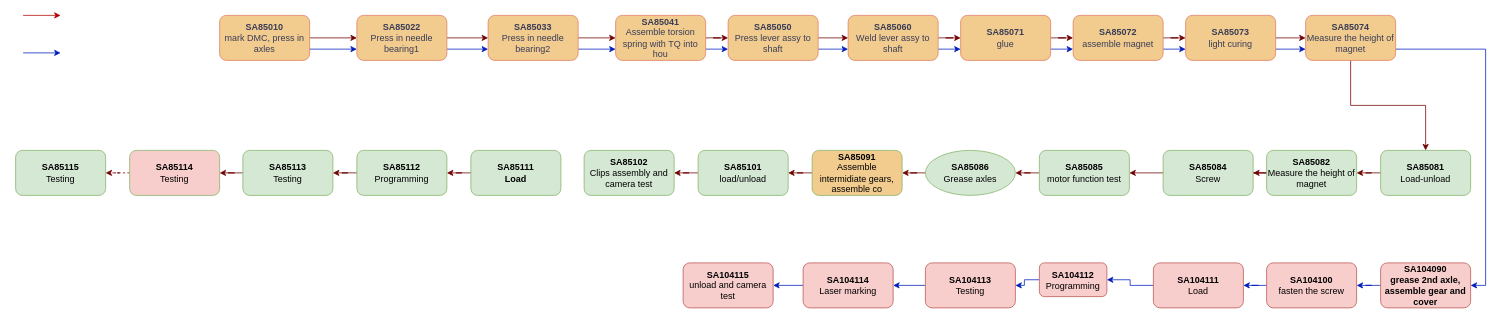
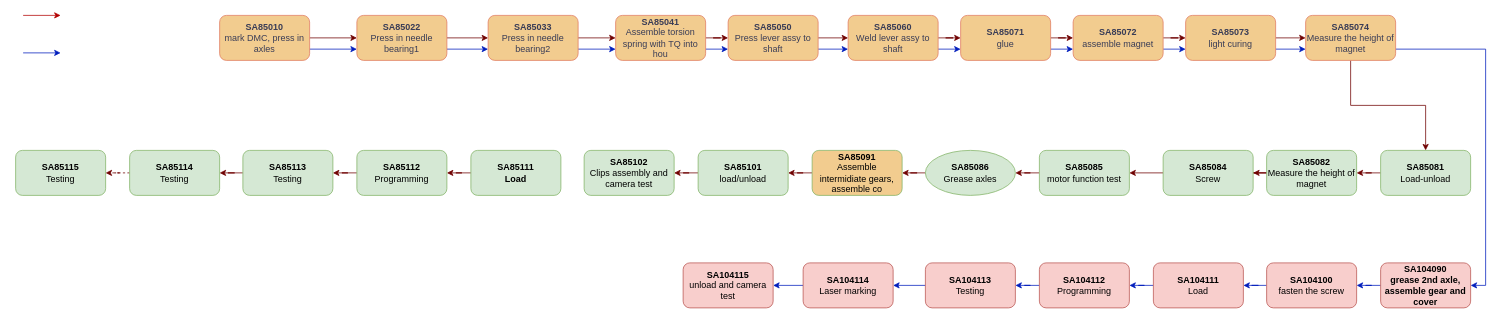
node "SA85114 Testing": fillcolor #f8cecc -> #d5e8d4
node "SA104112 Programming": size 68x34 -> 90x45
